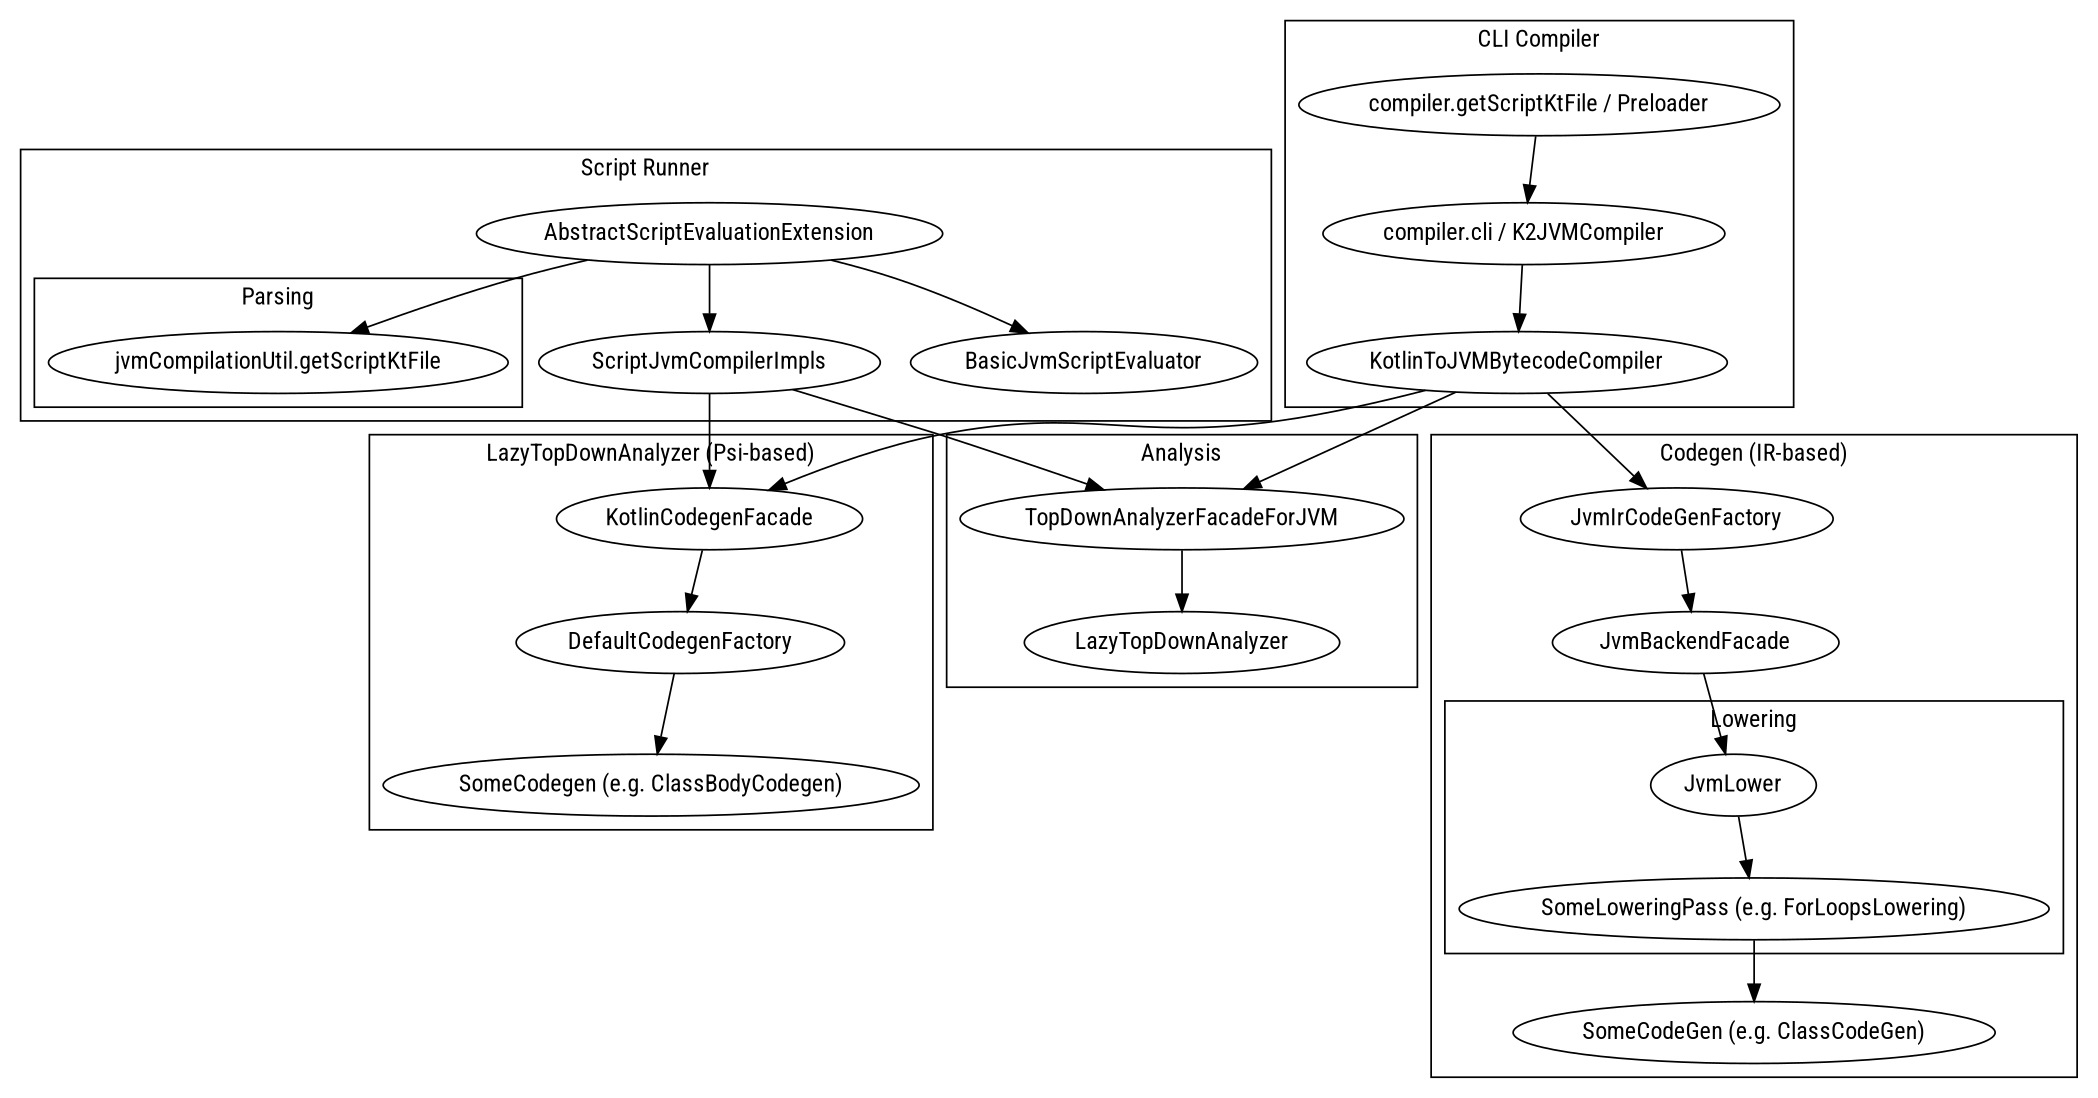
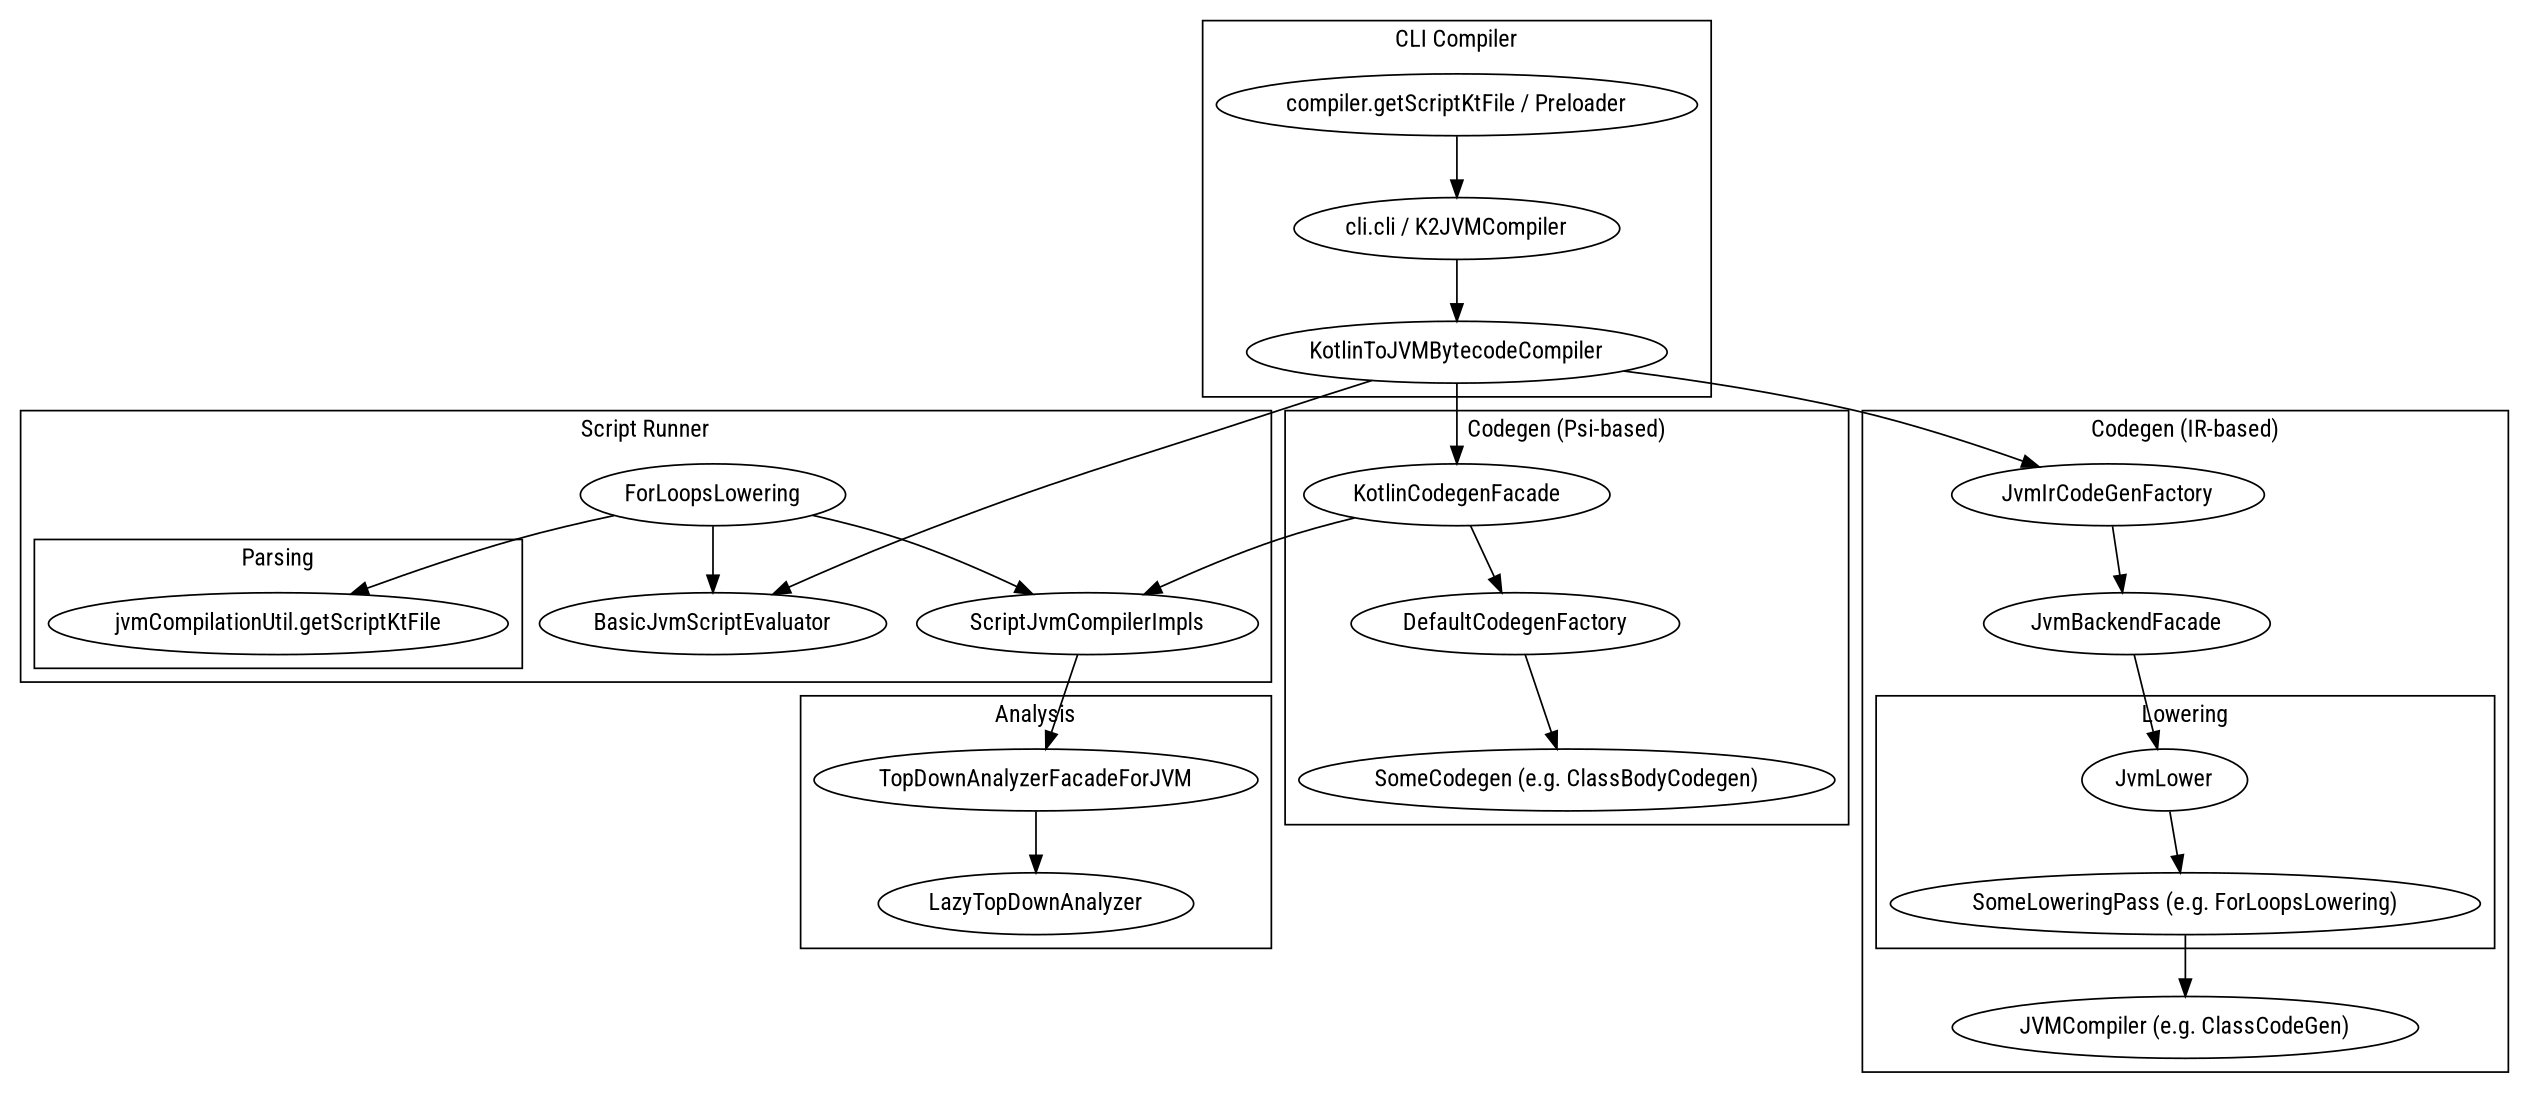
node "AbstractScriptEvaluationExtension": label "AbstractScriptEvaluationExtension" -> "ForLoopsLowering"
node "compiler.cli / K2JVMCompiler": label "compiler.cli / K2JVMCompiler" -> "cli.cli / K2JVMCompiler"
edge "ScriptJvmCompilerImpls" -> "KotlinCodegenFacade": reversed
edge "KotlinToJVMBytecodeCompiler" -> "TopDownAnalyzerFacadeForJVM": now "KotlinToJVMBytecodeCompiler" -> "BasicJvmScriptEvaluator"
cluster "LazyTopDownAnalyzer (Psi-based)": label "LazyTopDownAnalyzer (Psi-based)" -> "Codegen (Psi-based)"
node "SomeCodeGen (e.g. ClassCodeGen)": label "SomeCodeGen (e.g. ClassCodeGen)" -> "JVMCompiler (e.g. ClassCodeGen)"
